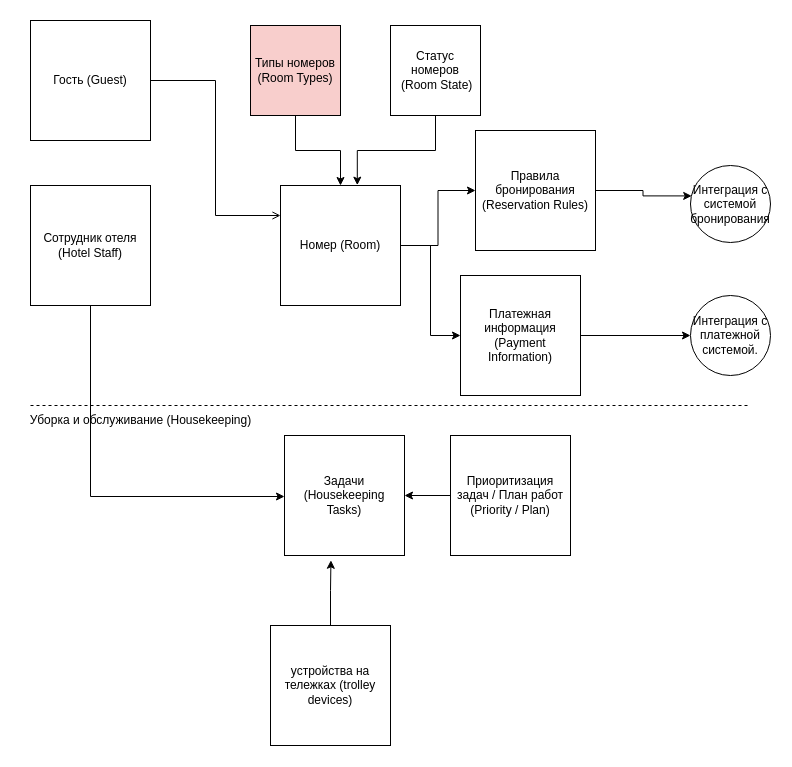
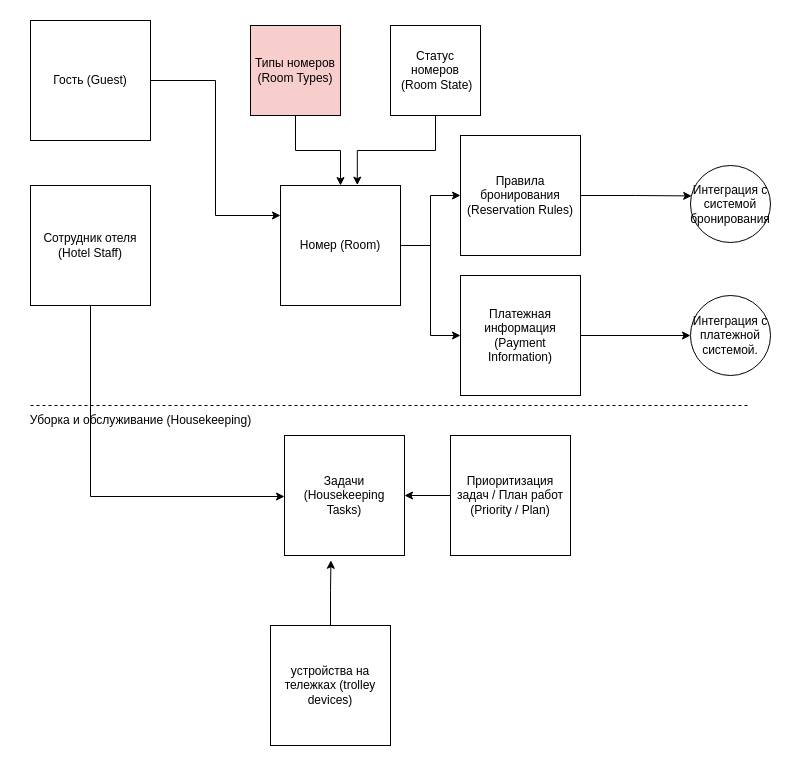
node "Правила бронирования (Reservation Rules)": moved (536, 191) -> (521, 196)
edge "Гость (Guest)" -> "Номер (Room)": arrowhead open -> classic
